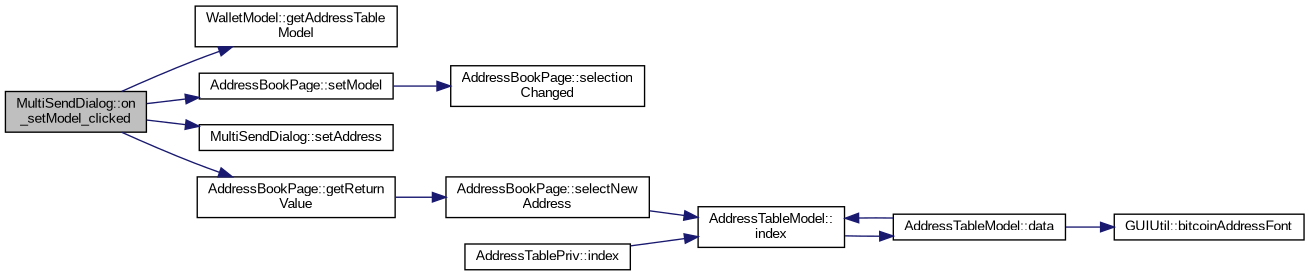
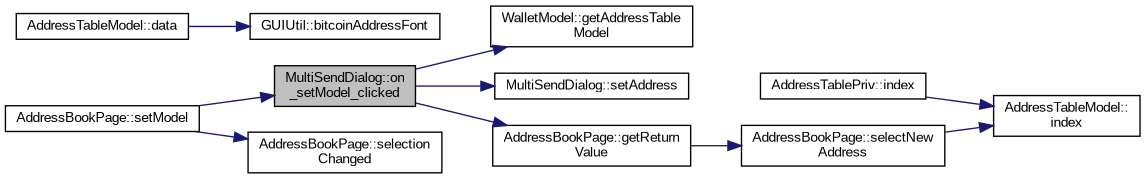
edge "MultiSendDialog::on _setModel_clicked" -> "AddressBookPage::setModel": reversed
edge "AddressTableModel::data" -> "AddressTableModel:: index": removed
edge "AddressTableModel:: index" -> "AddressTableModel::data": removed
